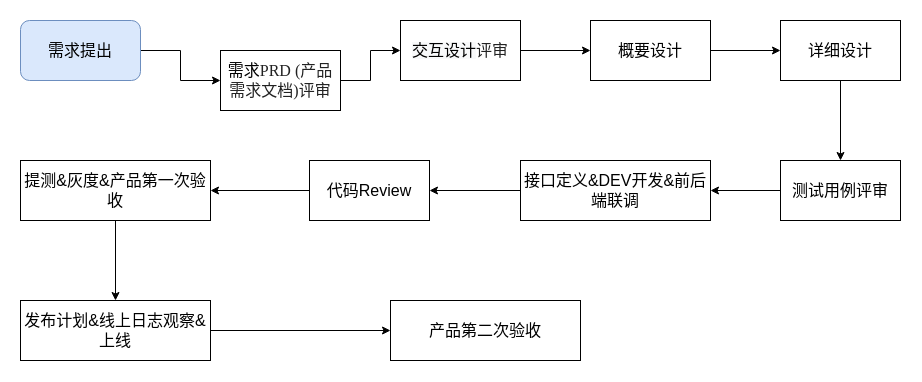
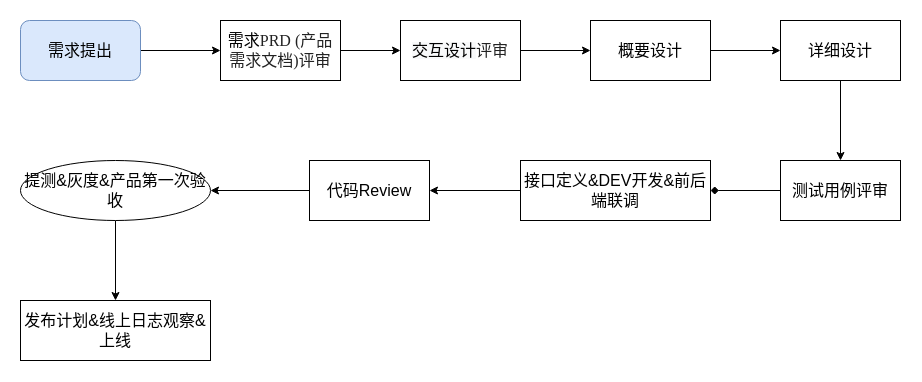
node "需求PRD (产品需求文档)评审": moved (281, 81) -> (281, 51)
node "提测&灰度&产品第一次验收": shape rectangle -> ellipse
edge "测试用例评审" -> "接口定义&DEV开发&前后端联调": arrowhead classic -> diamond
edge "发布计划&线上日志观察&上线" -> "产品第二次验收": removed
node "产品第二次验收": removed
